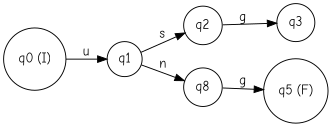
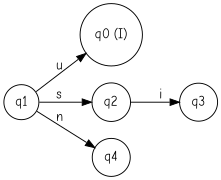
edge "q2" -> "q3": label "g" -> "i"
edge "q0 (I)" -> "q1": reversed
node "q8": label "q8" -> "q4"
node "q5 (F)": removed
